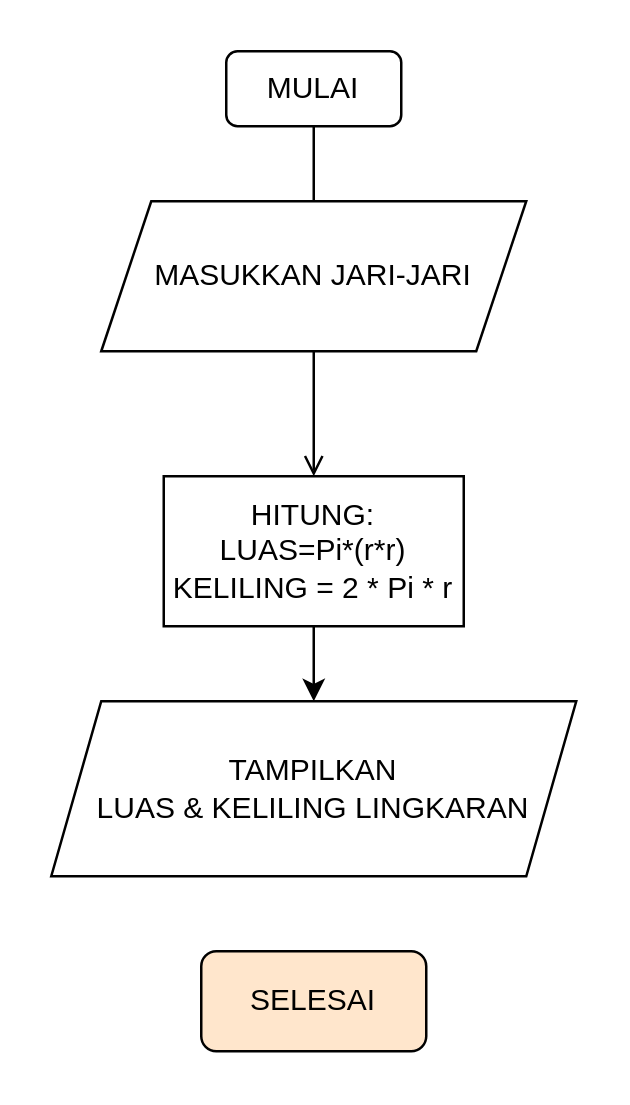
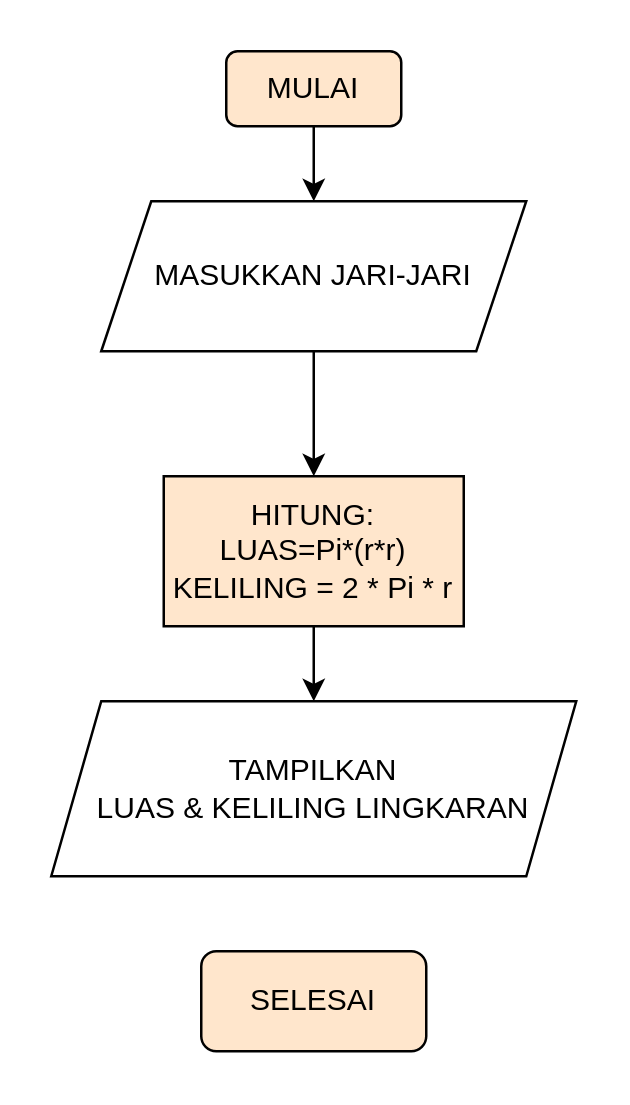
node "MULAI": fillcolor #ffffff -> #ffe6cc
edge "MULAI" -- "MASUKKAN JARI-JARI": arrowhead none -> classic
edge "MASUKKAN JARI-JARI" -> "HITUNG: LUAS=Pi*(r*r) KELILING = 2 * Pi * r": arrowhead open -> classic
node "HITUNG: LUAS=Pi*(r*r) KELILING = 2 * Pi * r": fillcolor #ffffff -> #ffe6cc
